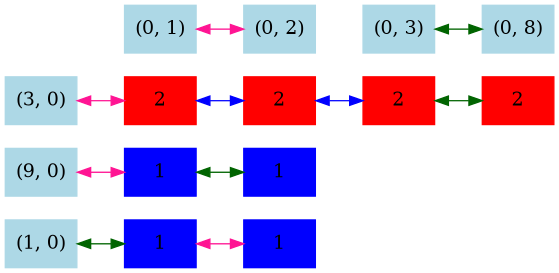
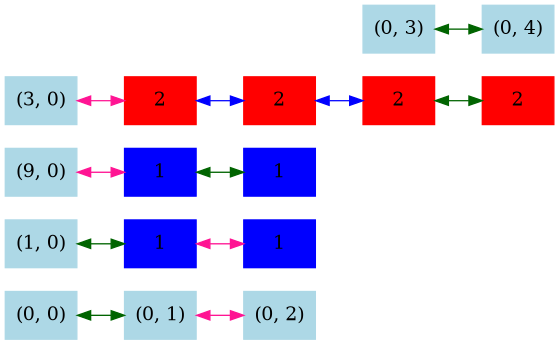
node "(0, 8)": label "(0, 8)" -> "(0, 4)"
node "(0, 0)": added
